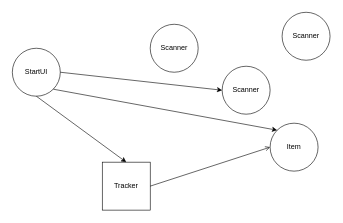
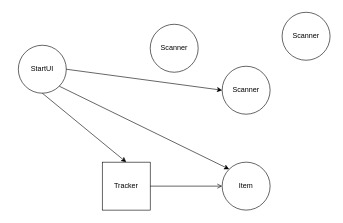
node "StartUI": moved (36, 72) -> (42, 69)
node "Item": moved (294, 147) -> (246, 186)
